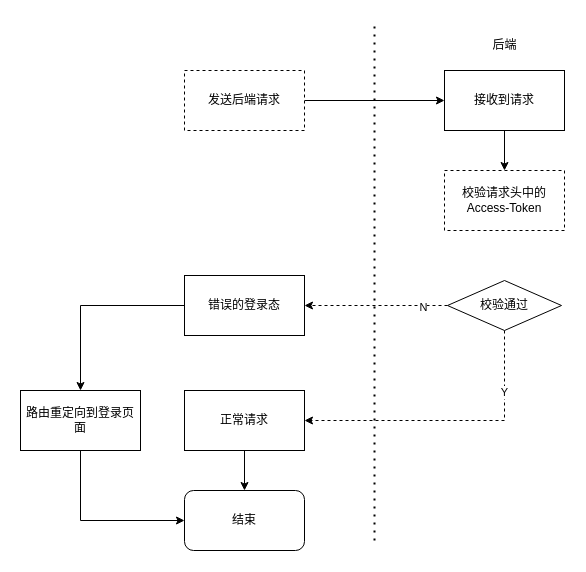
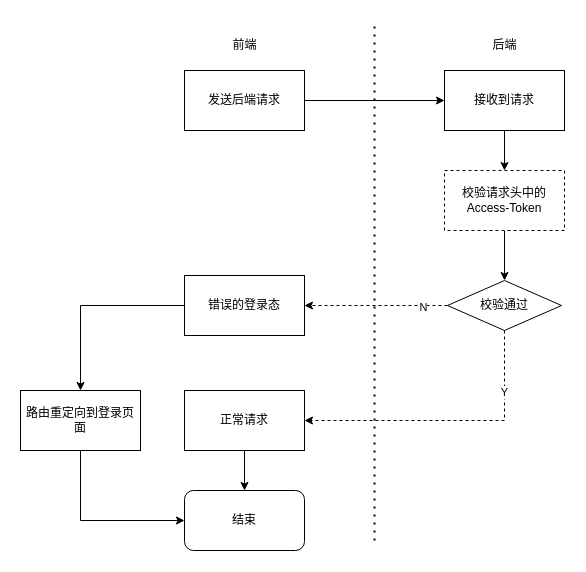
node "前端": added
node "发送后端请求": style dashed -> solid
edge "校验请求头中的Access-Token" -> "校验通过": added
